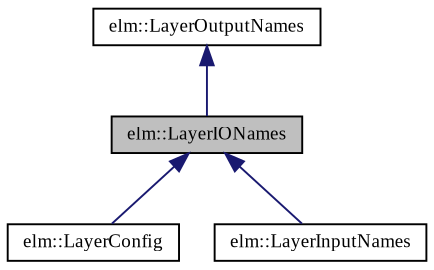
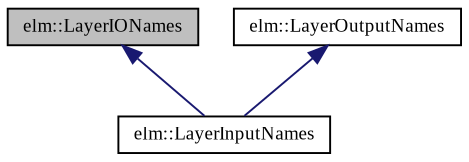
edge "elm::LayerIONames" -> "elm::LayerOutputNames": now "elm::LayerInputNames" -> "elm::LayerOutputNames"
node "elm::LayerConfig": removed
